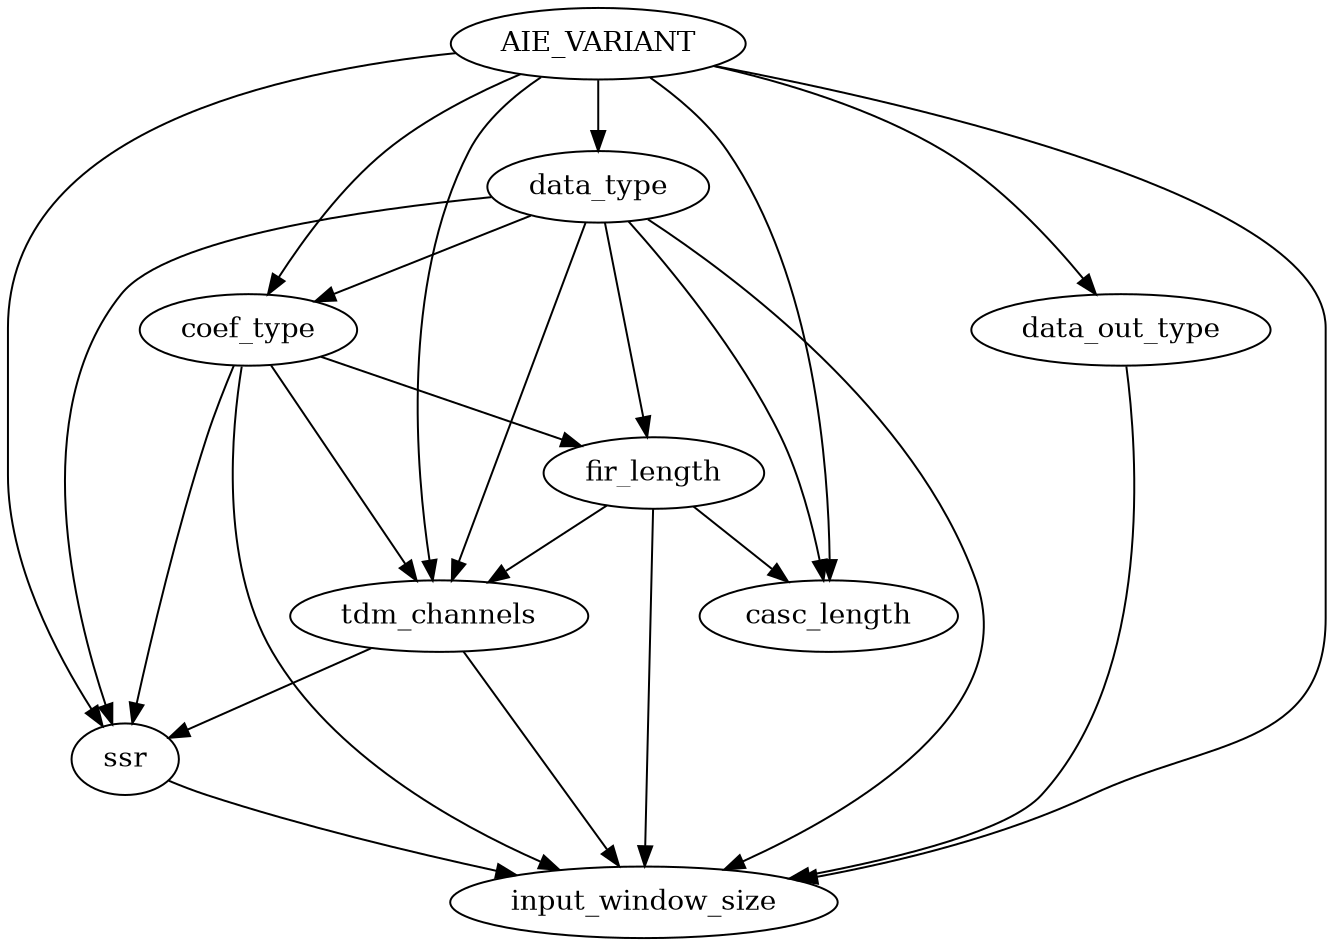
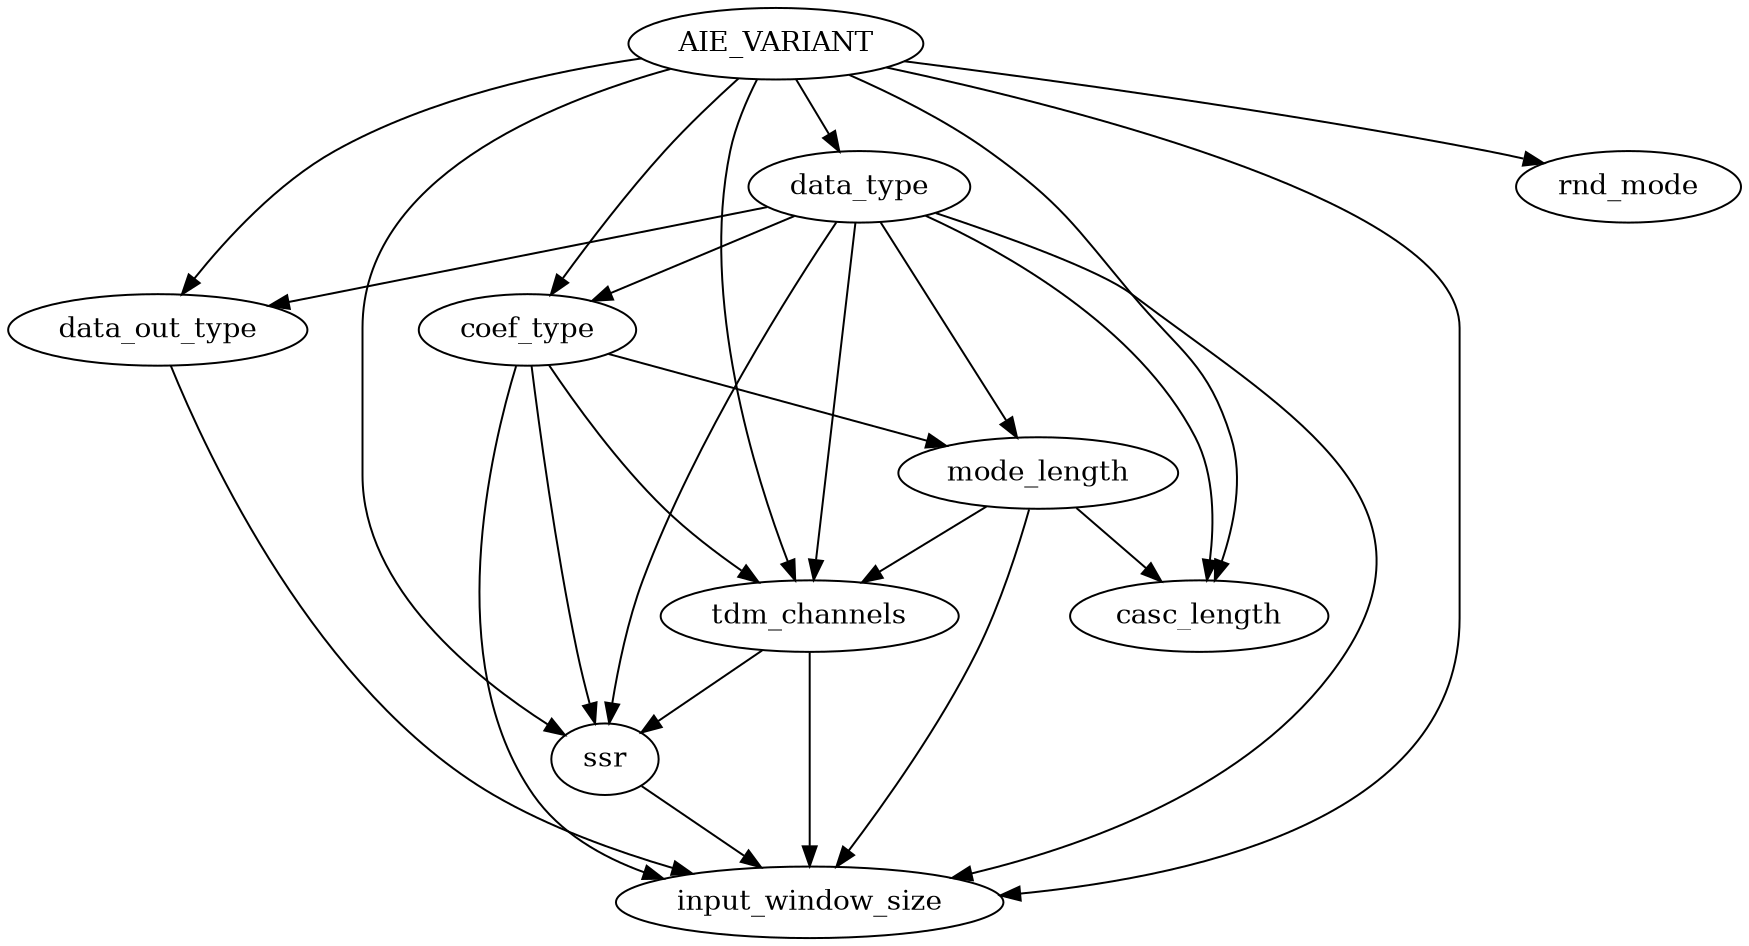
node "rnd_mode": added
edge "data_type" -> "data_out_type": added
node "fir_length": label "fir_length" -> "mode_length"
